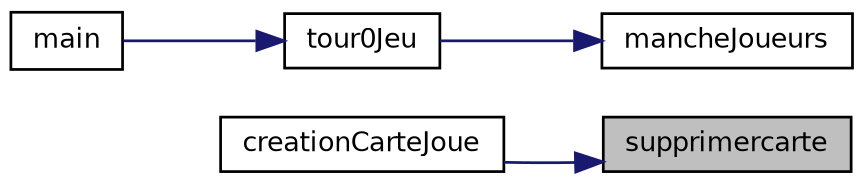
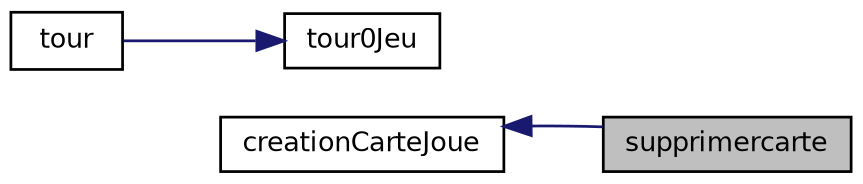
node "main": label "main" -> "tour"
node "mancheJoueurs": removed
edge "creationCarteJoue" -> "supprimercarte": reversed
